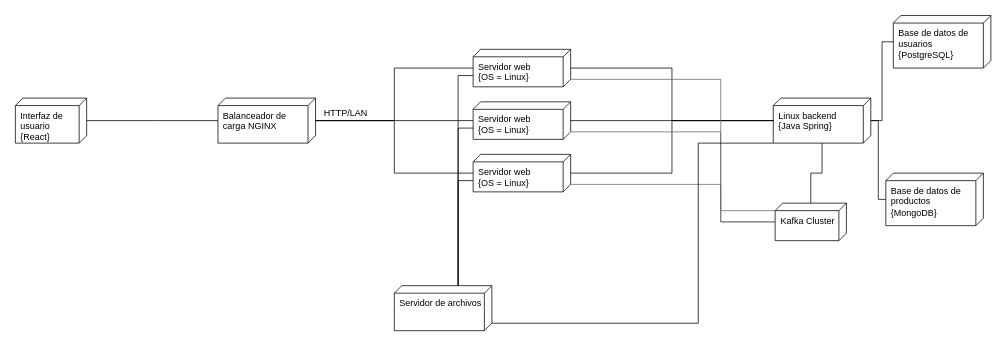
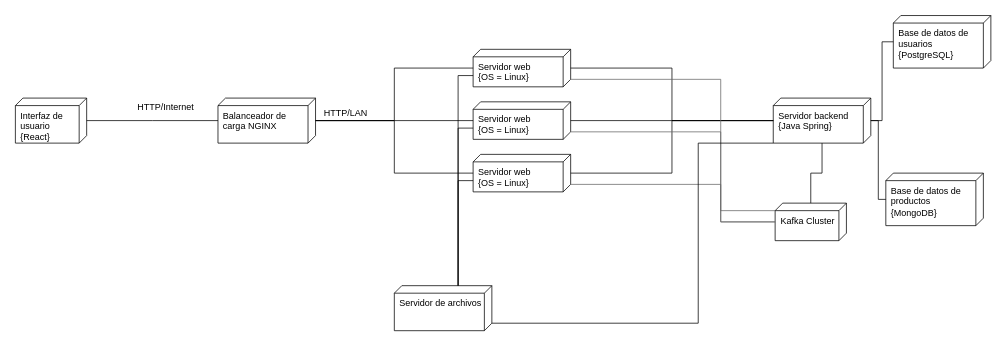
node "HTTP/Internet": added
node "Linux backend {Java Spring}": label "Linux backend {Java Spring}" -> "Servidor backend {Java Spring}"
